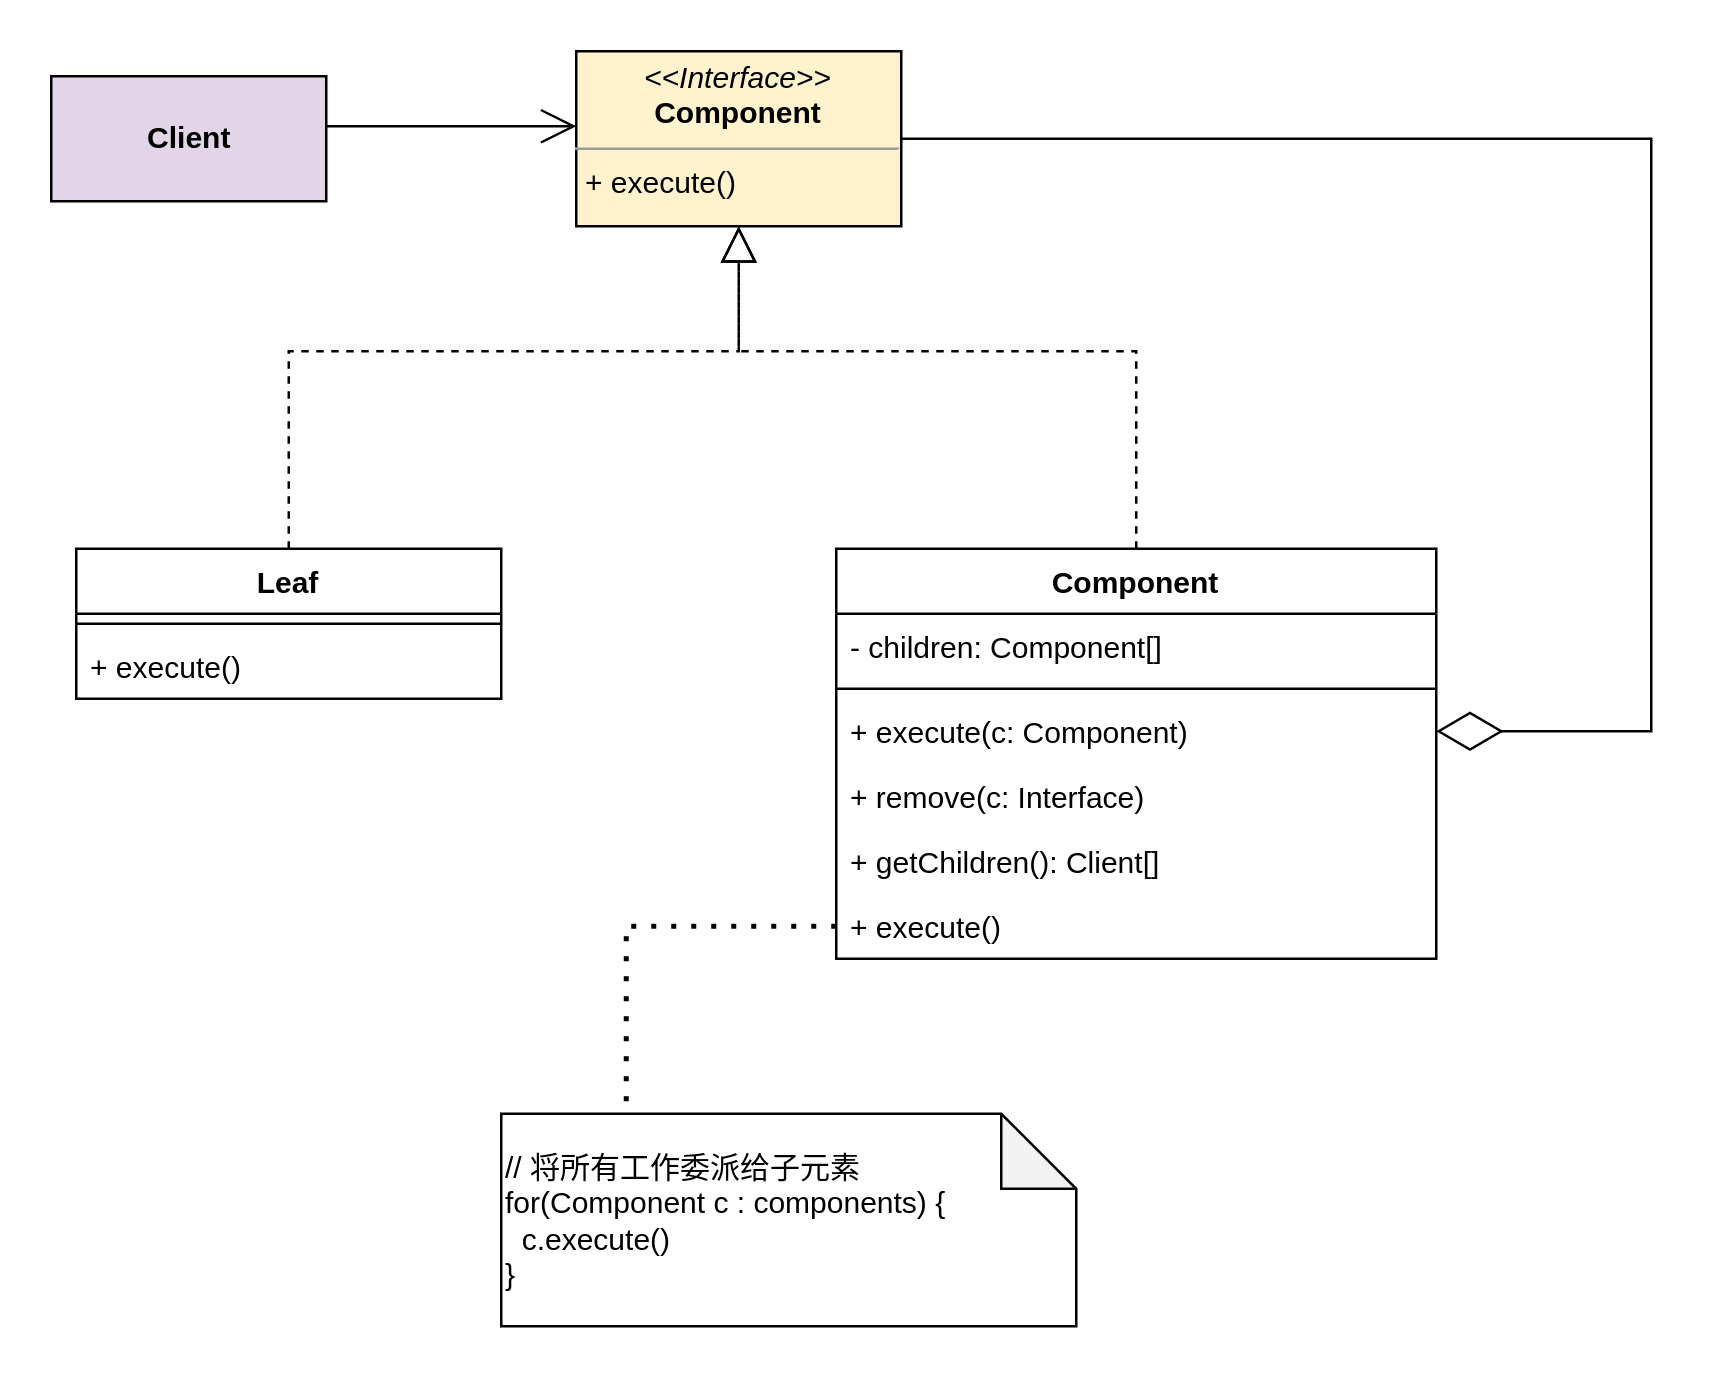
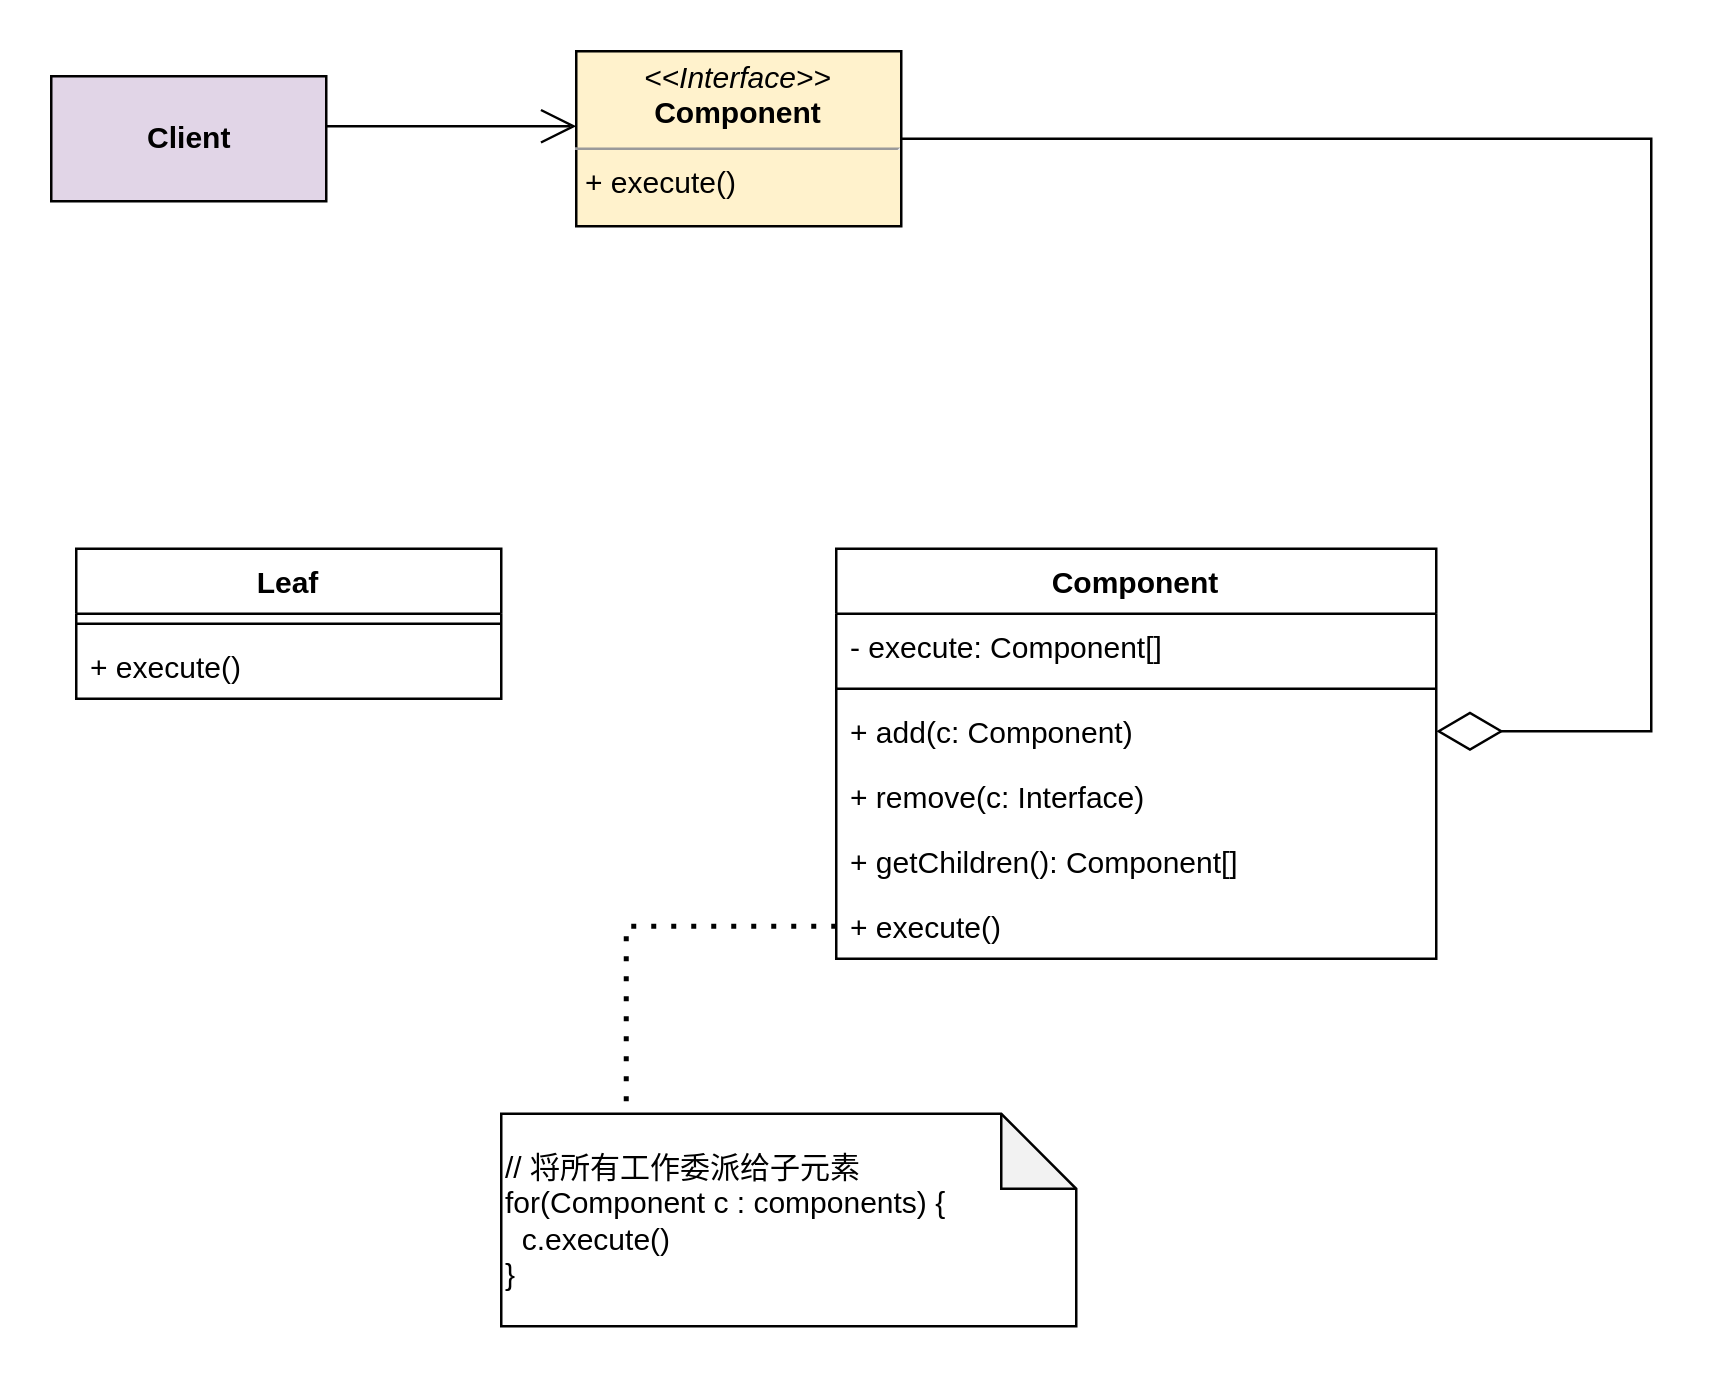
edge "Leaf" -> "<<Interface>> Component + execute()": removed
edge "Component" -> "<<Interface>> Component + execute()": removed
node "- children: Component[]": label "- children: Component[]" -> "- execute: Component[]"
node "+ execute(c: Component)": label "+ execute(c: Component)" -> "+ add(c: Component)"
node "+ getChildren(): Client[]": label "+ getChildren(): Client[]" -> "+ getChildren(): Component[]"
